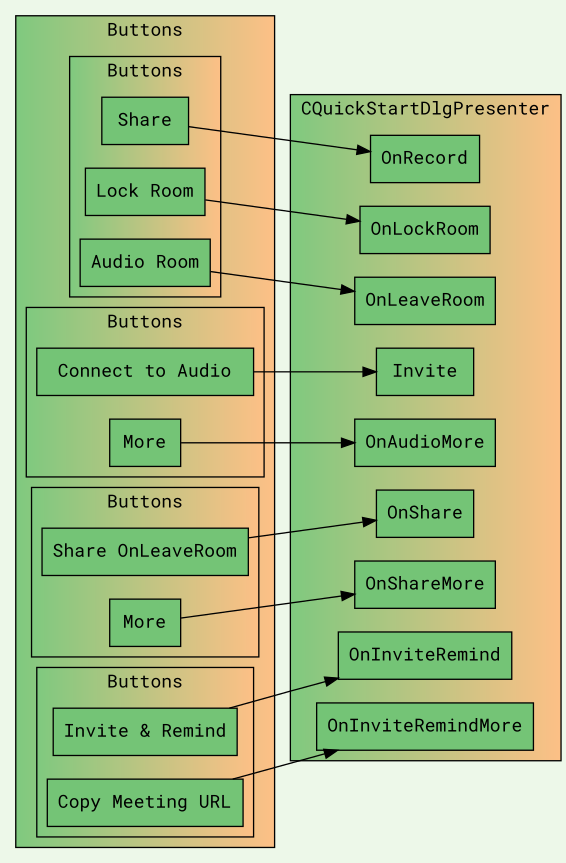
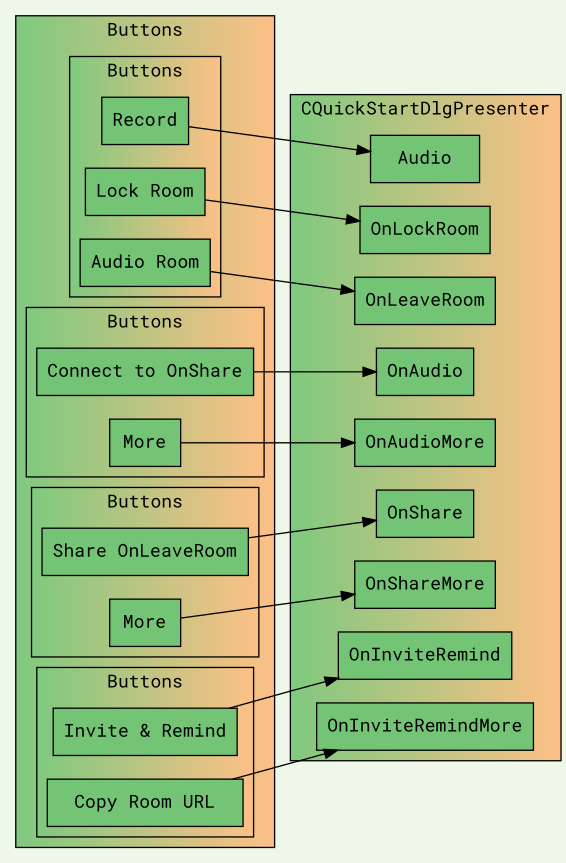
node "Share": label "Share" -> "Record"
node "OnRecord": label "OnRecord" -> "Audio"
node "Connect to Audio": label "Connect to Audio" -> "Connect to OnShare"
node "Invite": label "Invite" -> "OnAudio"
node "Copy Meeting URL": label "Copy Meeting URL" -> "Copy Room URL"
